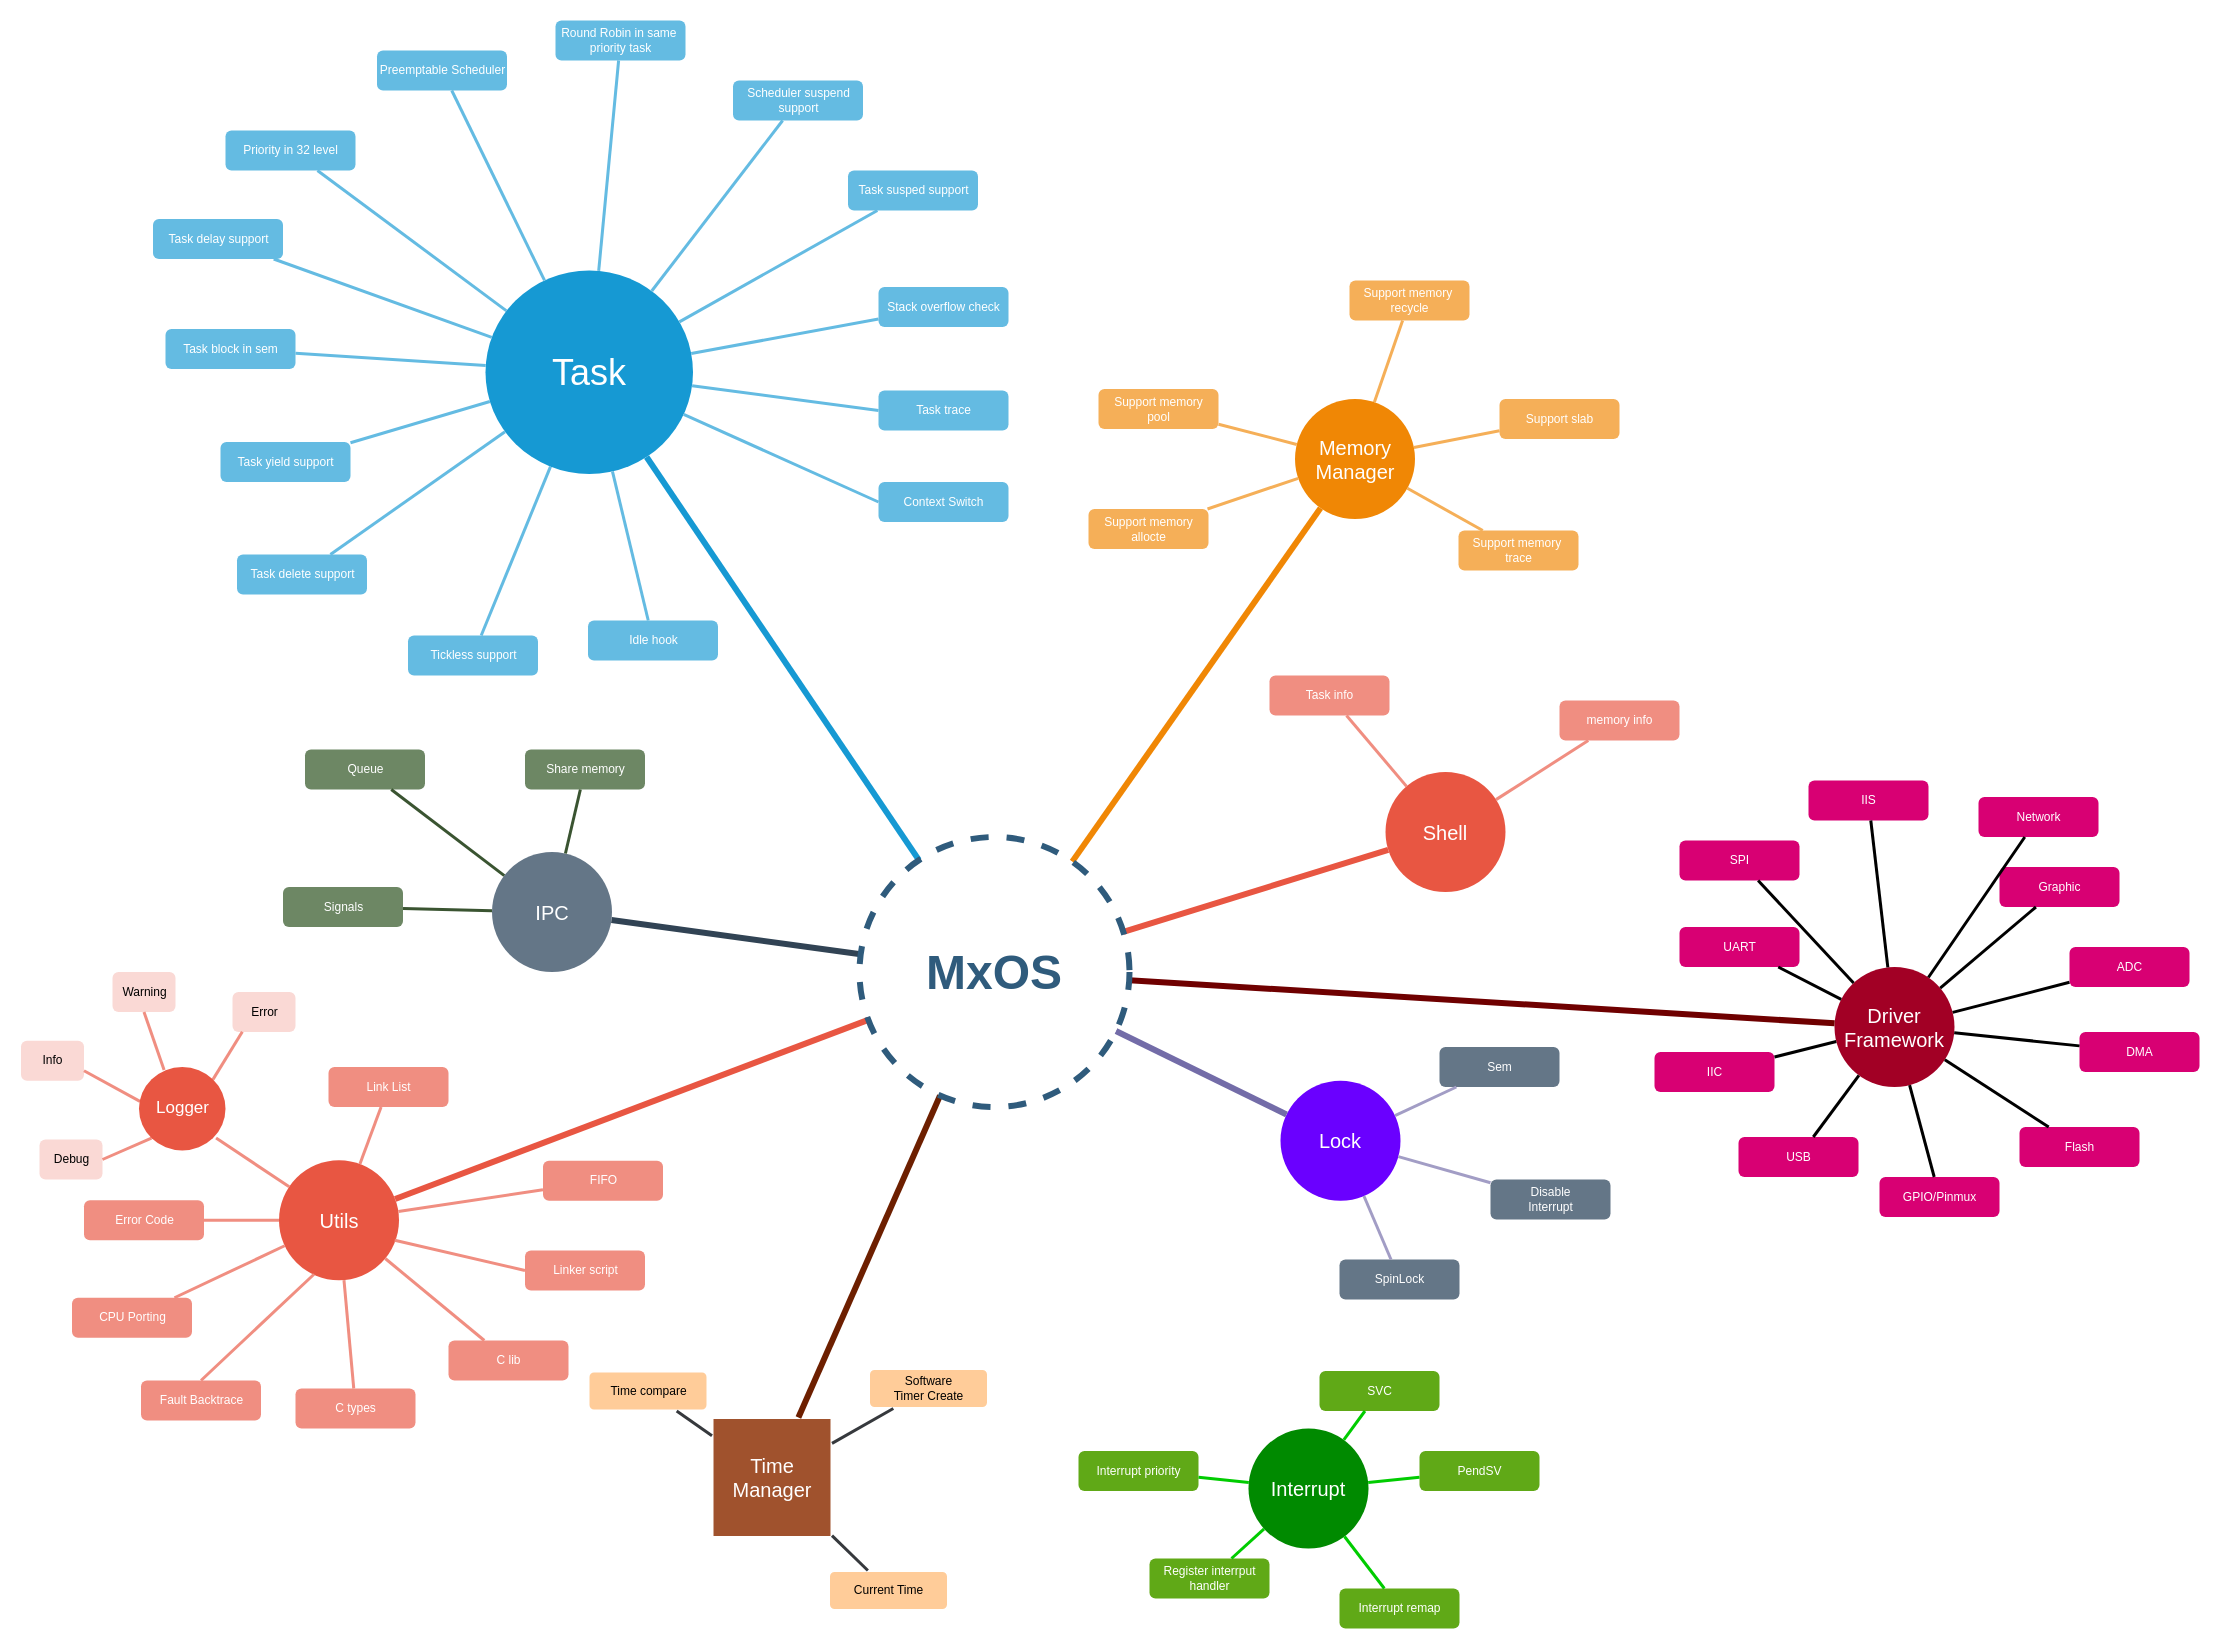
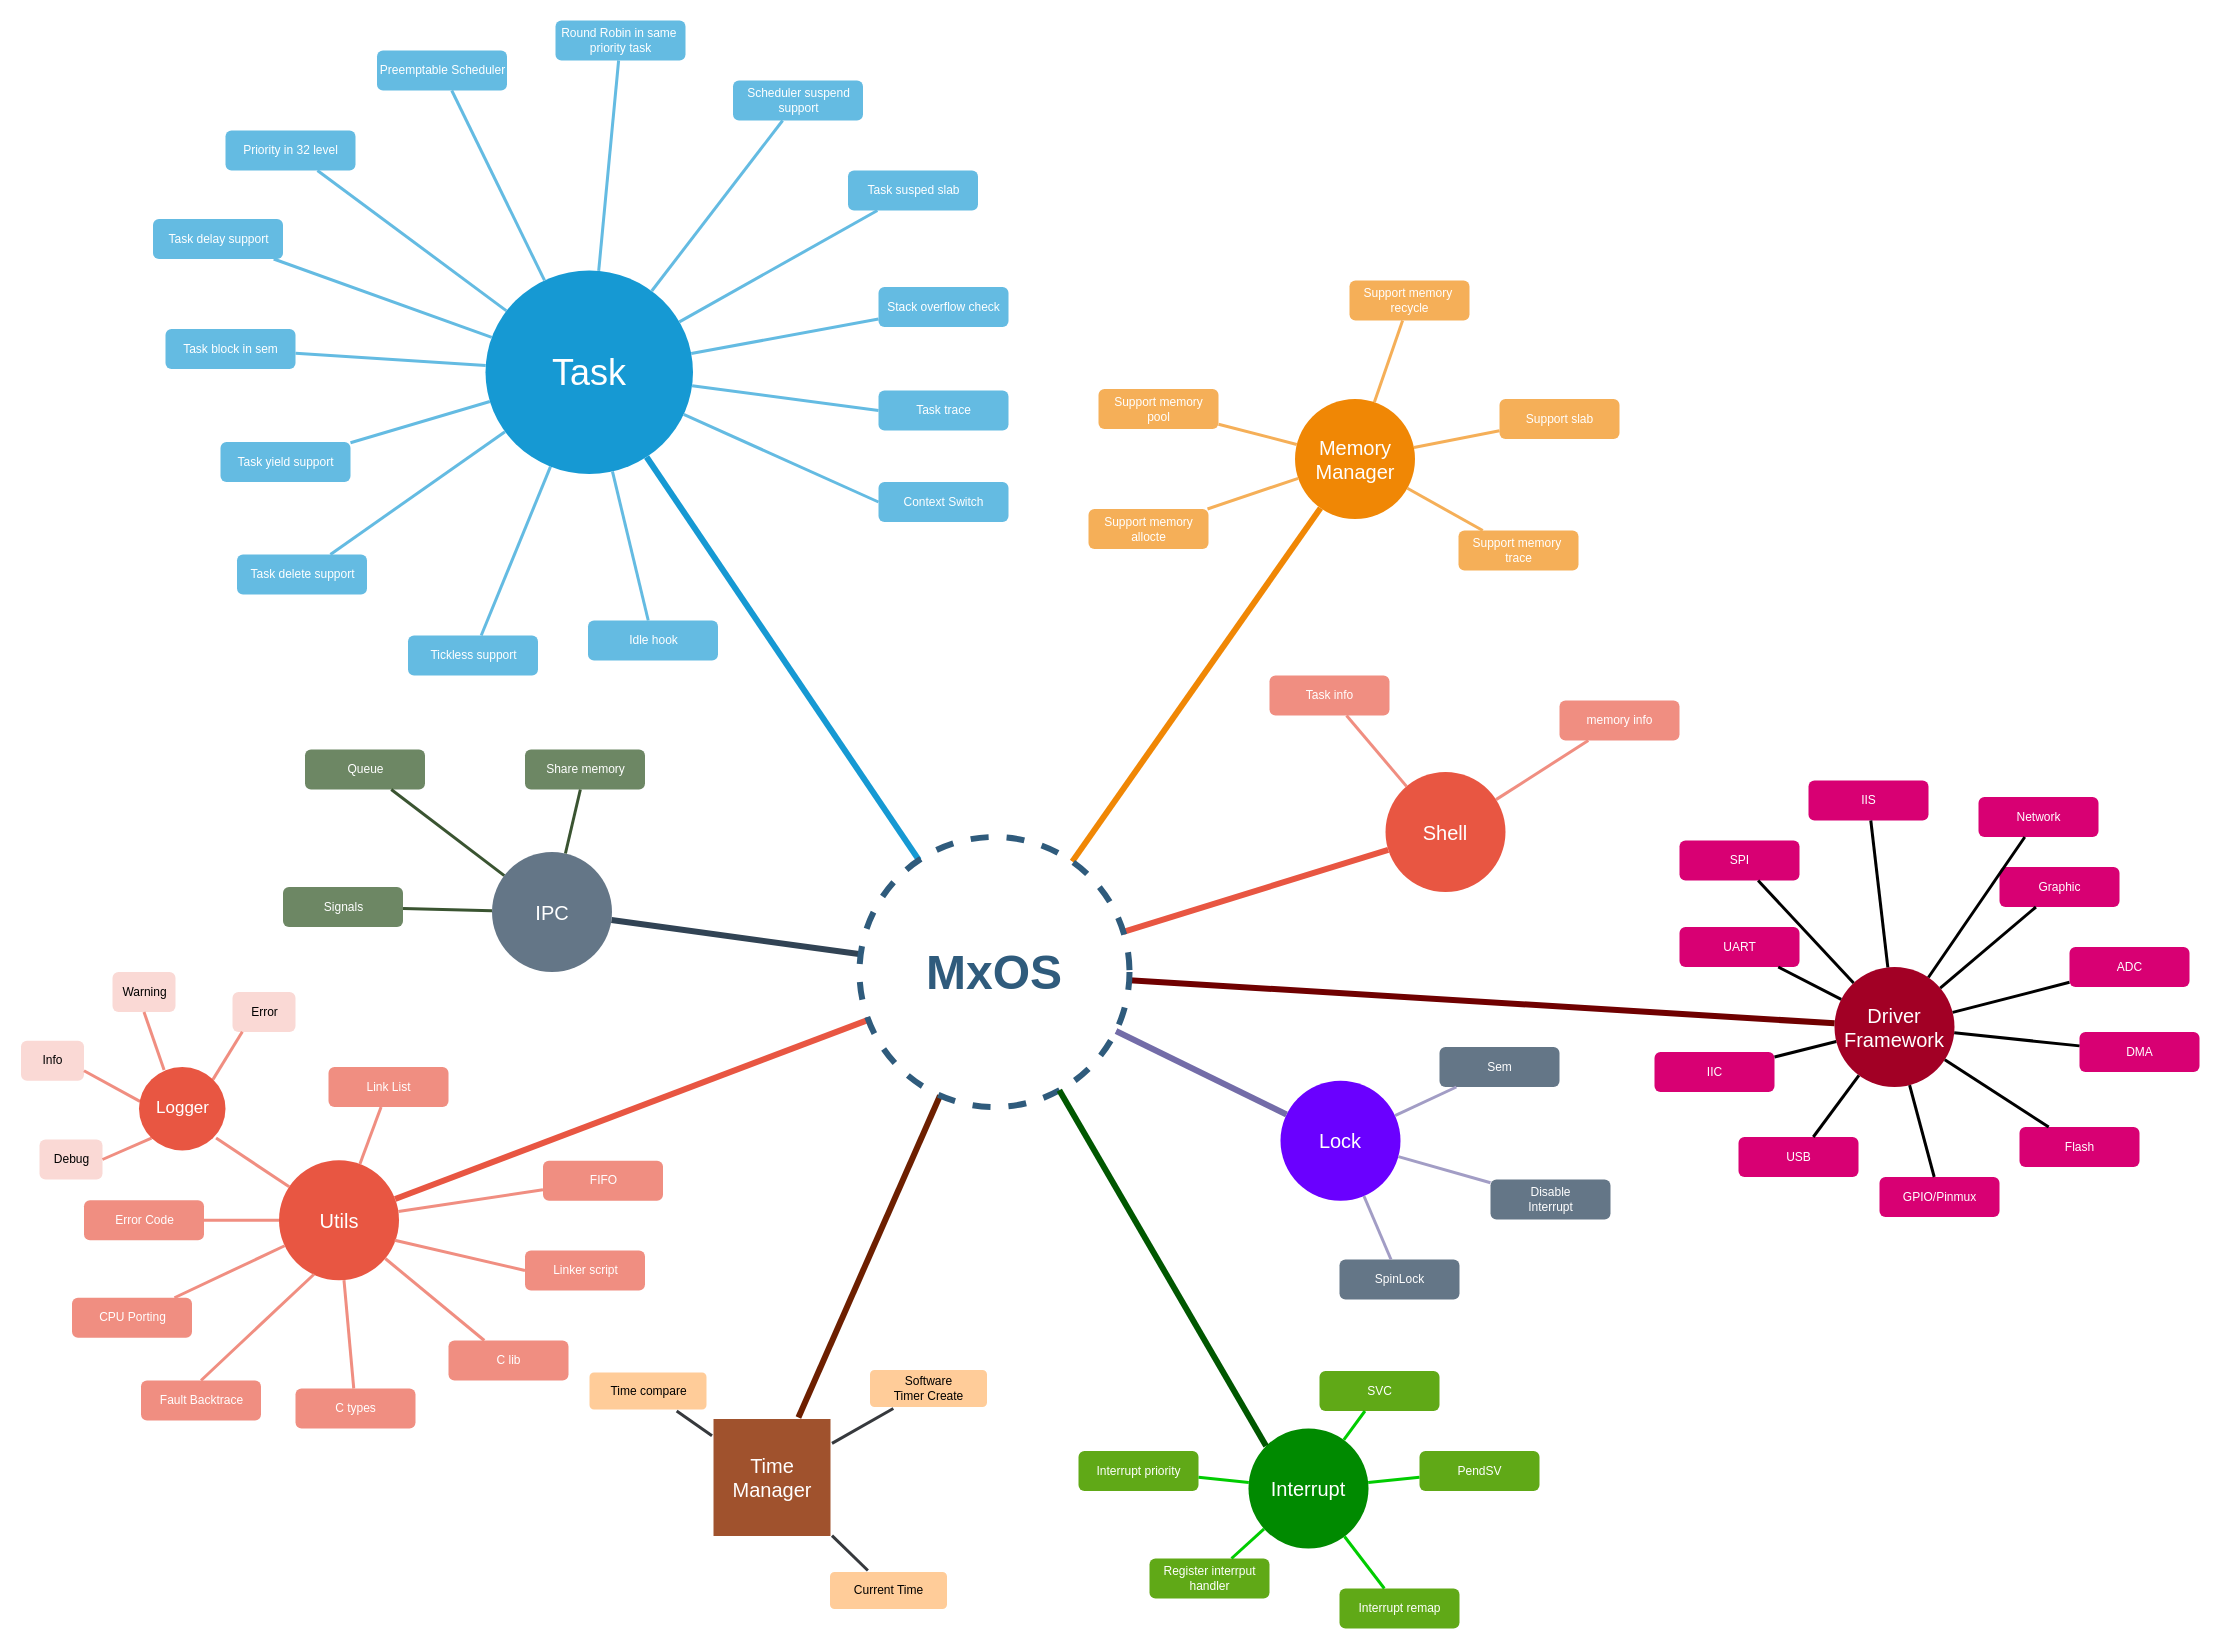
node "Task susped support": label "Task susped support" -> "Task susped slab"
edge "MxOS" -- "Interrupt": added
